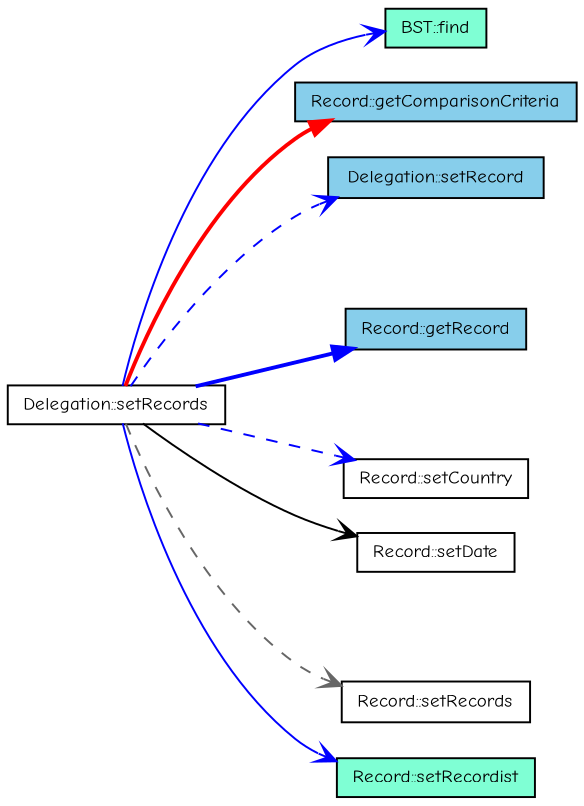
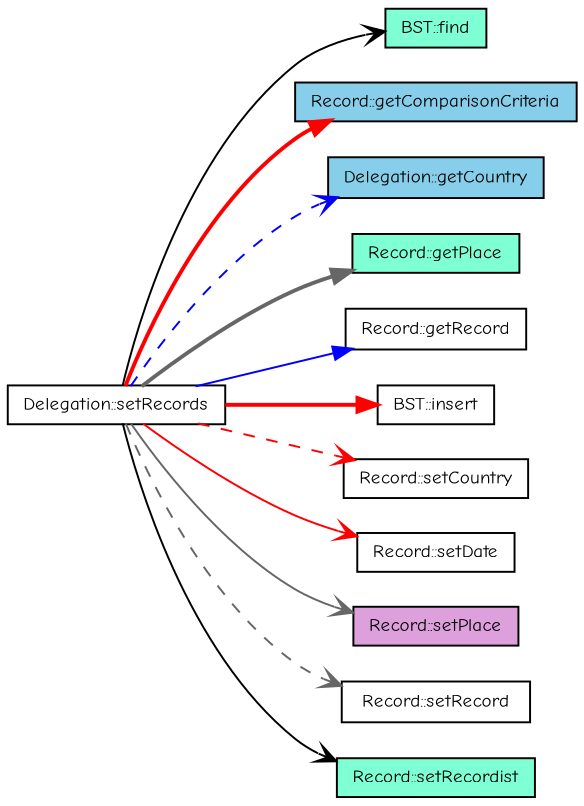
edge "Delegation::setRecords" -> "BST::find": color blue -> black
node "Delegation::setRecord": label "Delegation::setRecord" -> "Delegation::getCountry"
node "Record::getPlace": added
node "Record::getRecord": fillcolor skyblue -> white
edge "Delegation::setRecords" -> "Record::getRecord": style bold -> solid
node "BST::insert": added
edge "Delegation::setRecords" -> "Record::setCountry": color blue -> red
edge "Delegation::setRecords" -> "Record::setDate": color black -> red
edge "Delegation::setRecords" -> "Record::setRecordist": color blue -> black
node "Record::setPlace": added
node "Record::setRecords": label "Record::setRecords" -> "Record::setRecord"
